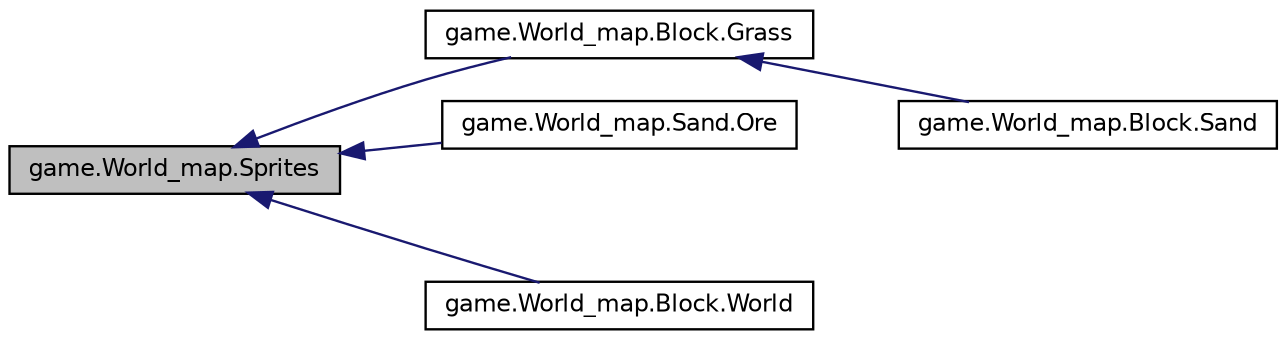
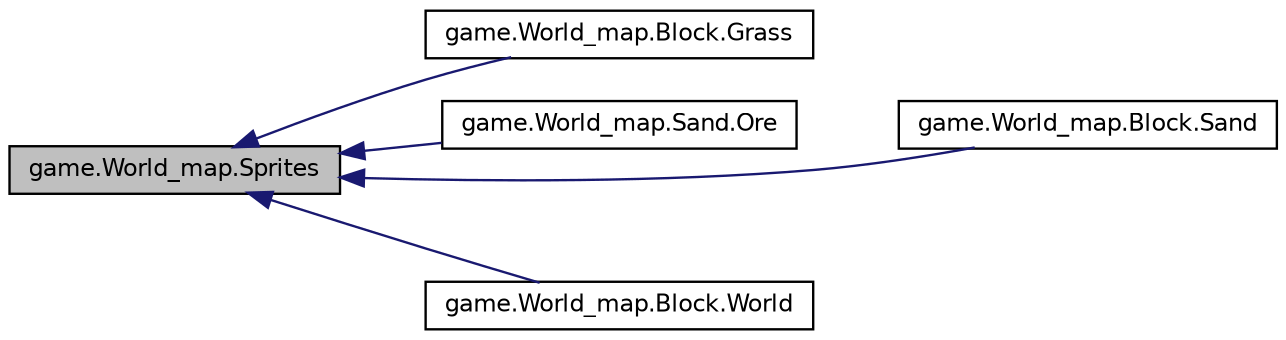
edge "game.World_map.Block.Sand" -> "game.World_map.Block.Grass": now "game.World_map.Block.Sand" -> "game.World_map.Sprites"
